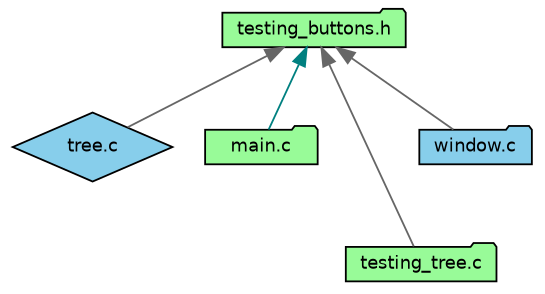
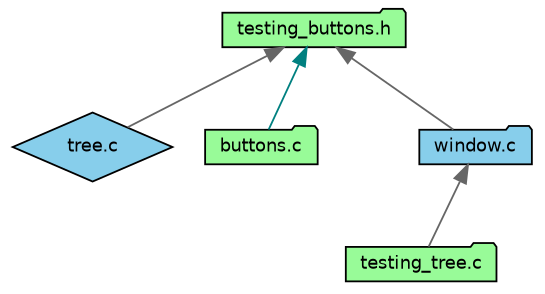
node "main.c": label "main.c" -> "buttons.c"
edge "testing_tree.c" -> "testing_buttons.h": now "testing_tree.c" -> "window.c"
